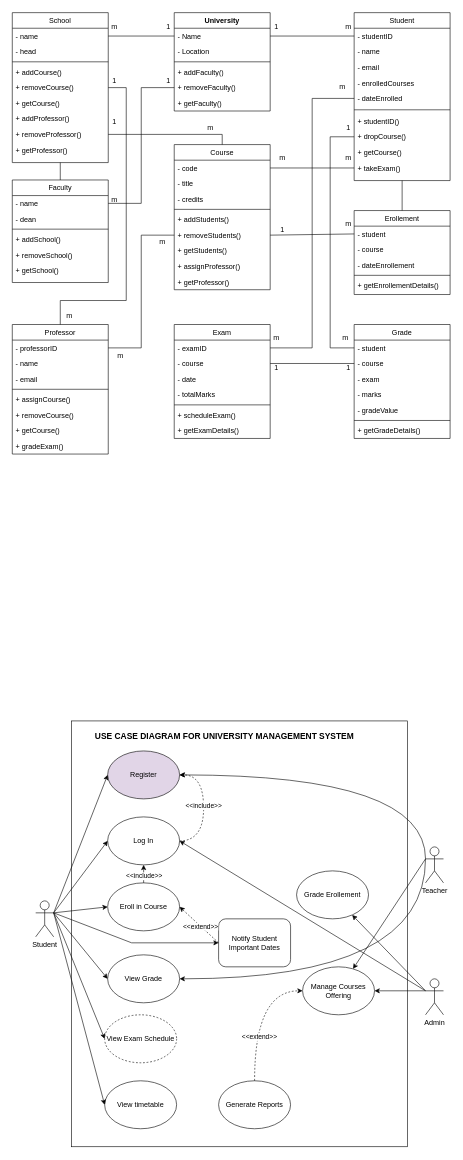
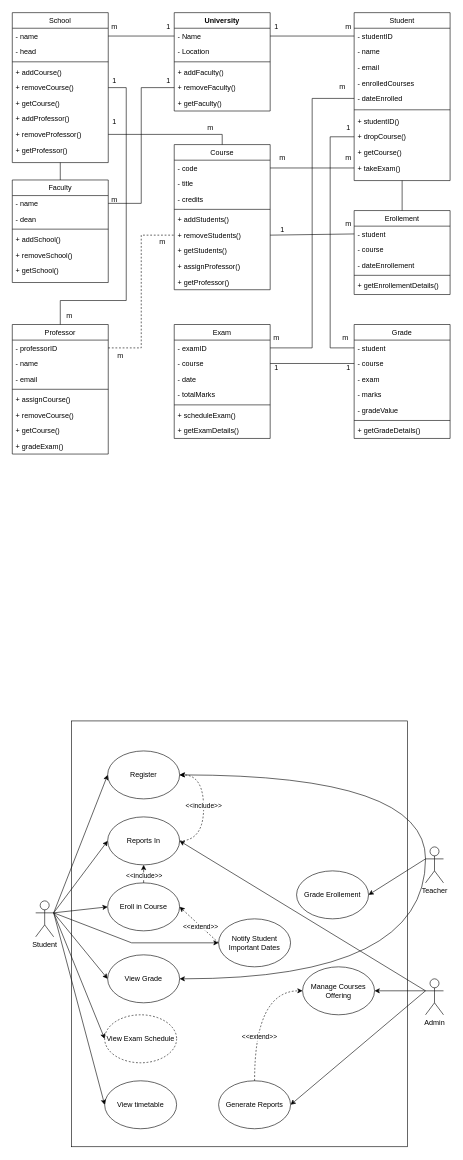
edge "+ removeStudents()" -- "- professorID": style solid -> dashed
node "USE CASE DIAGRAM FOR UNIVERSITY MANAGEMENT SYSTEM": removed
node "Register": fillcolor #e1d5e7 -> #ffffff
node "Log In": label "Log In" -> "Reports In"
edge "Teacher" -> "Manage Courses Offering": now "Teacher" -> "Grade Erollement"
node "Notify Student Important Dates": shape rounded rectangle -> ellipse
edge "Admin" -> "Grade Erollement": now "Admin" -> "Generate Reports"
